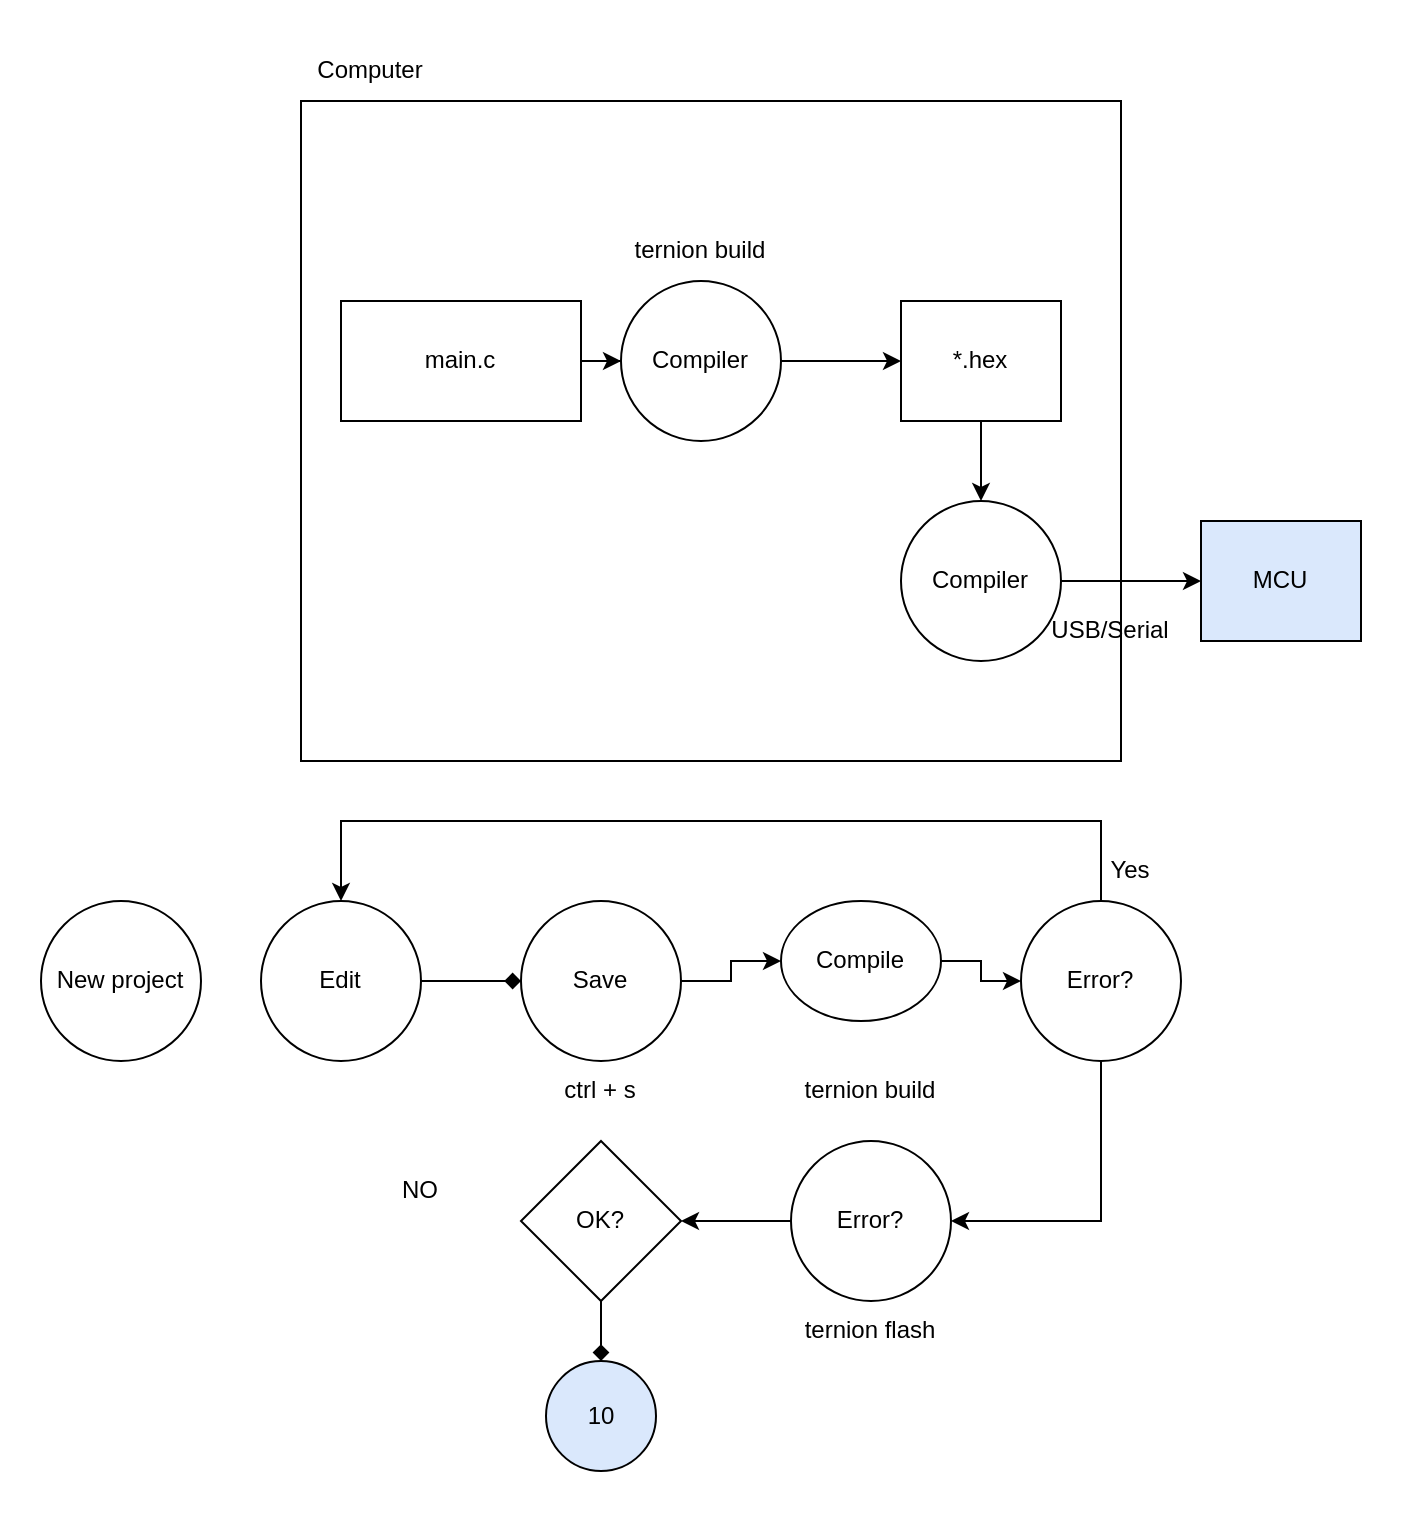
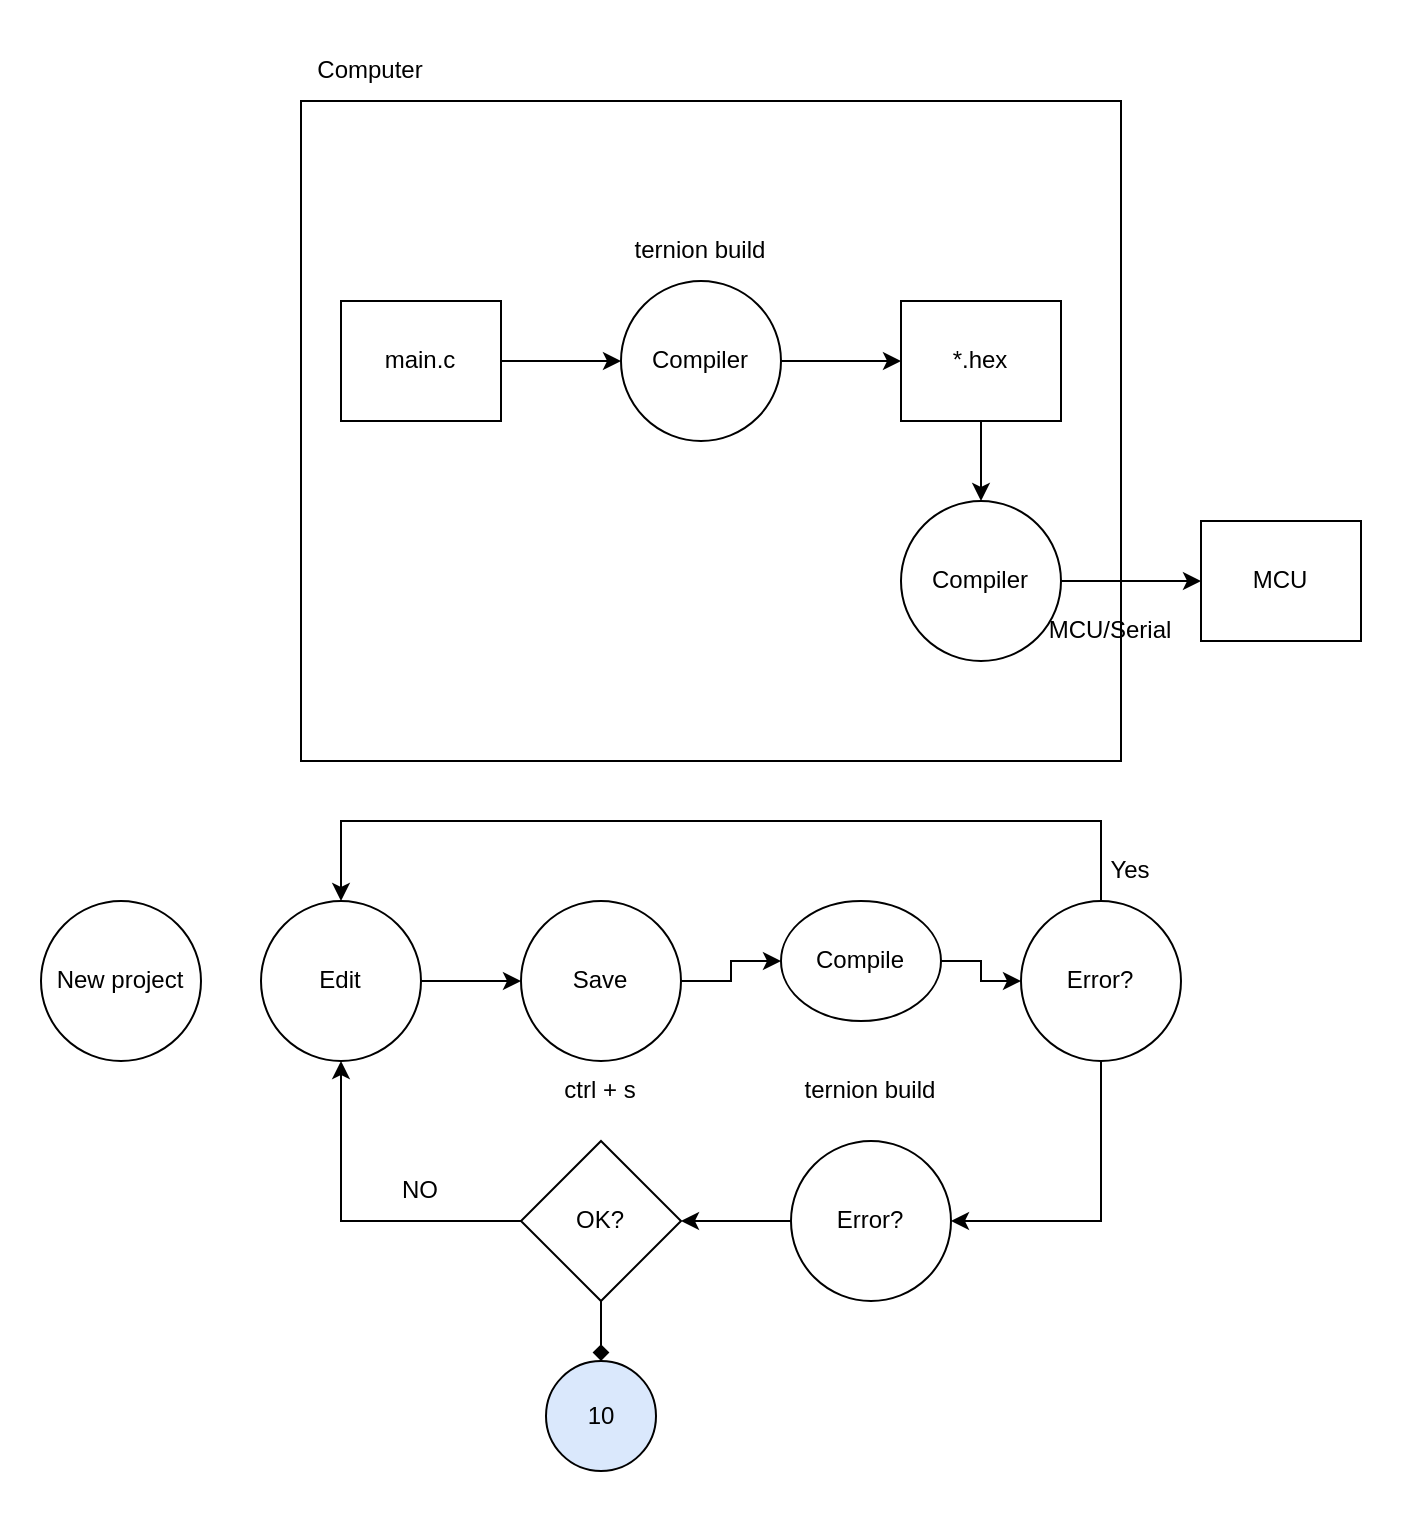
node "main.c": size 240x120 -> 160x120
node "MCU": fillcolor #dae8fc -> #ffffff
node "USB/Serial": label "USB/Serial" -> "MCU/Serial"
edge "Edit" -> "Save": arrowhead diamond -> classic
edge "OK?" -> "Edit": added
node "ternion flash": removed
